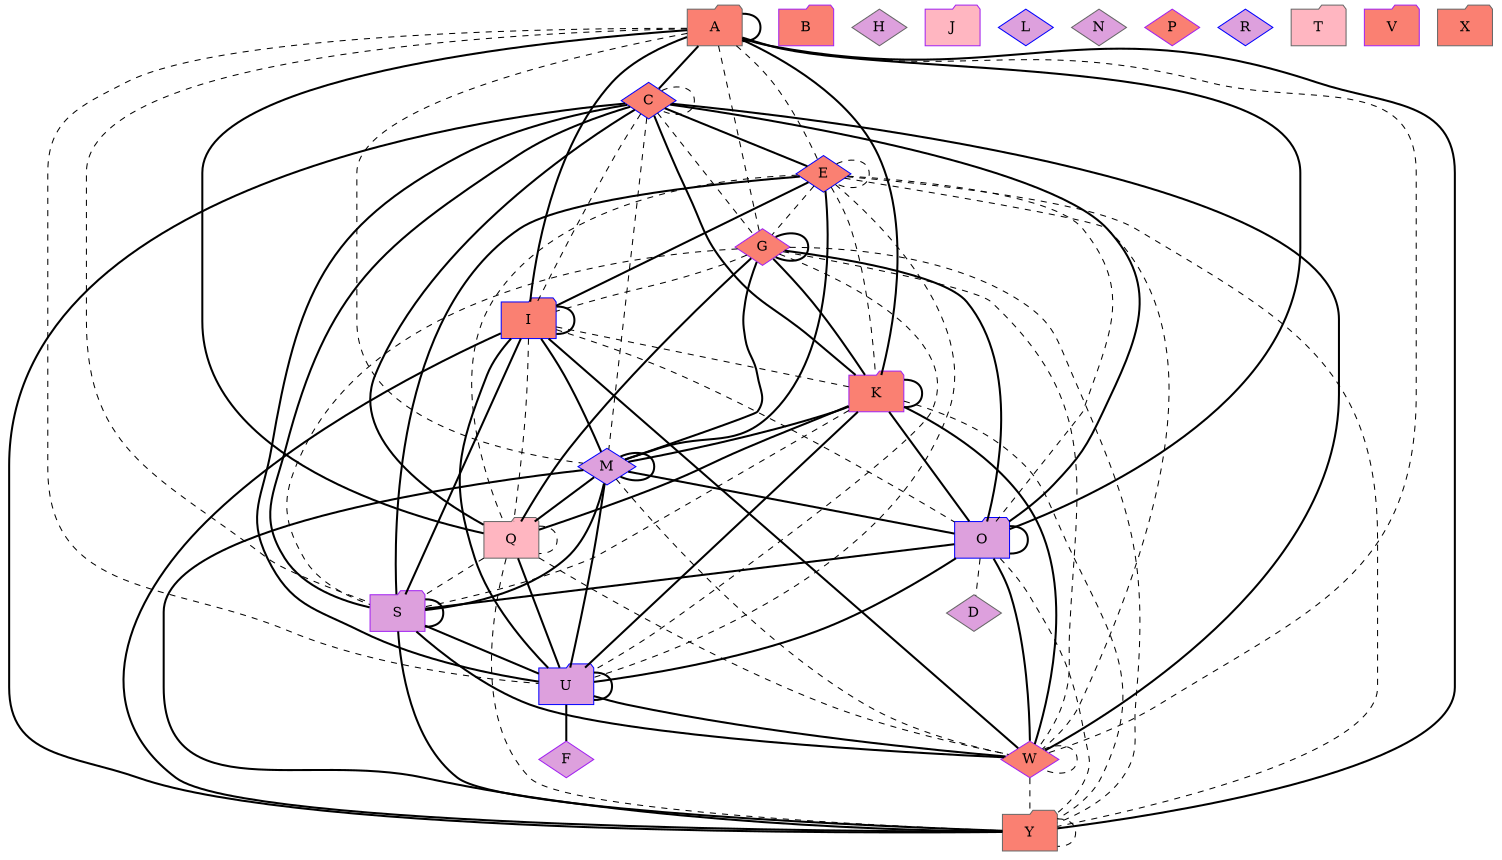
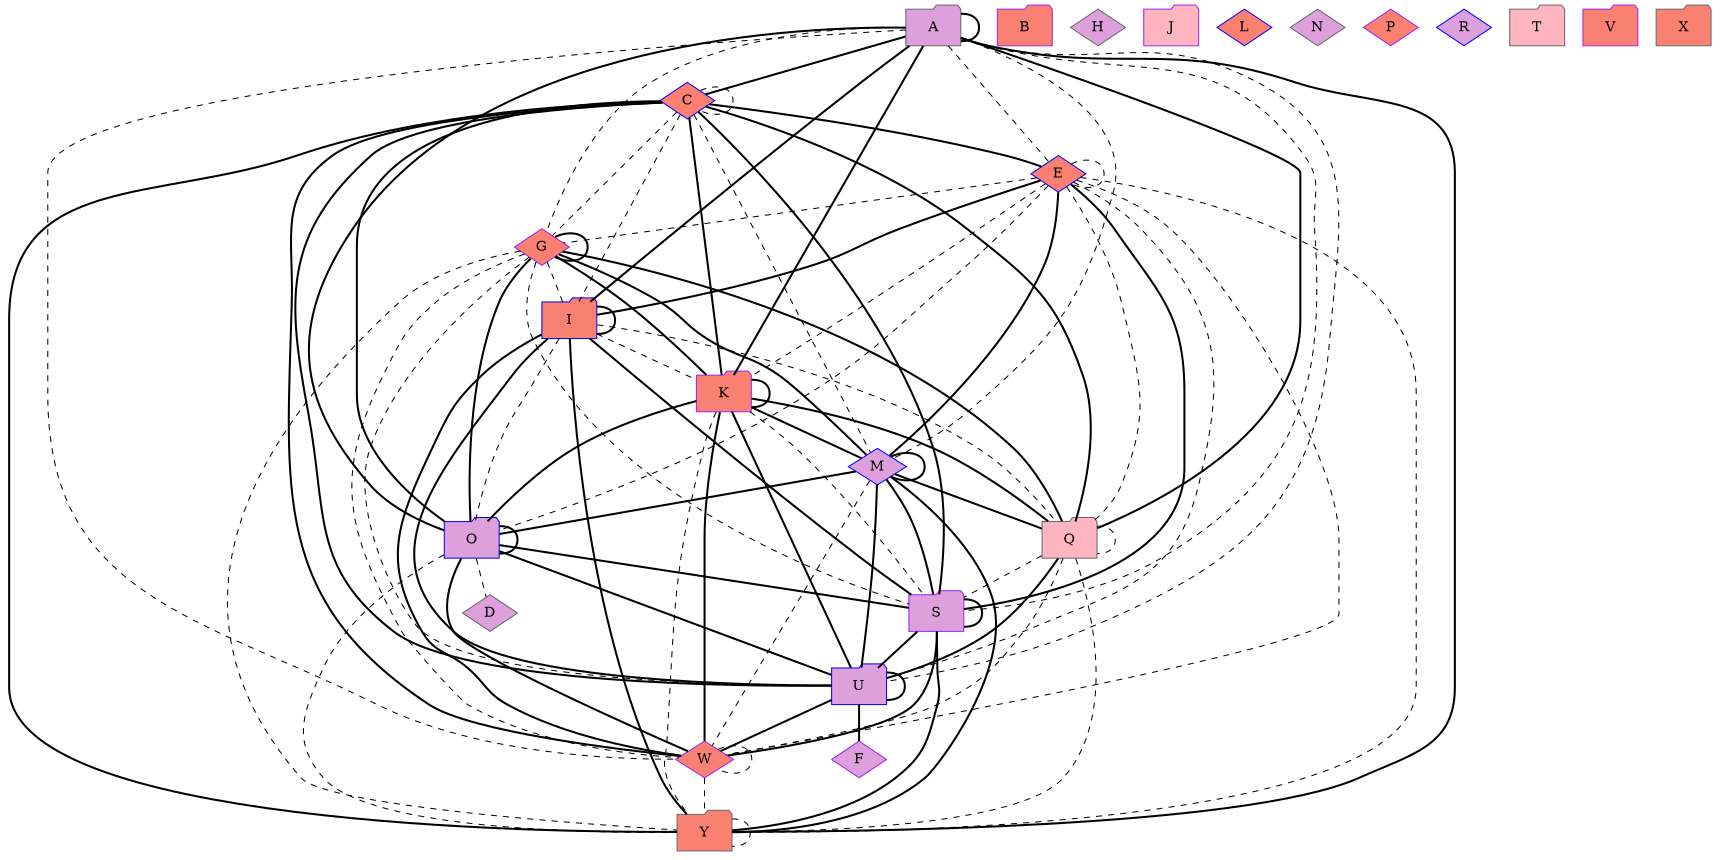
node "A": fillcolor salmon -> plum
node "L": fillcolor plum -> salmon
edge "I" -- "M": removed
